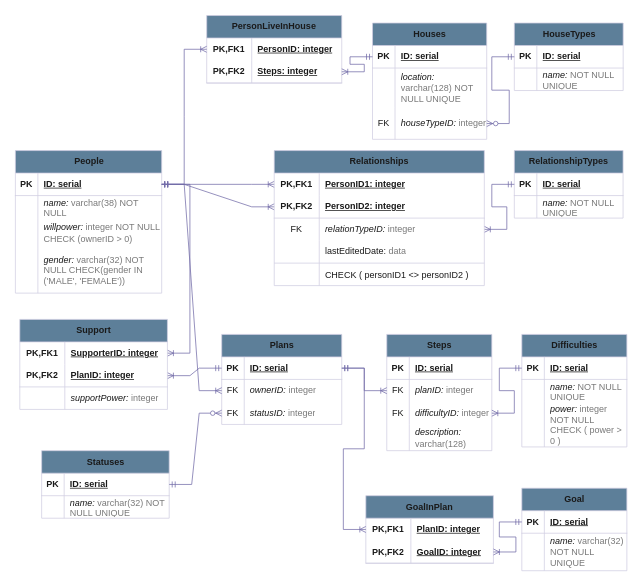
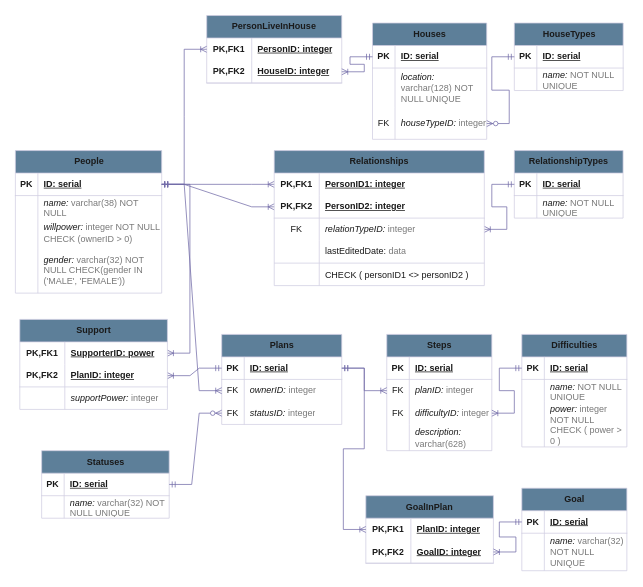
node "Steps: integer": label "Steps: integer" -> "HouseID: integer"
node "SupporterID: integer": label "SupporterID: integer" -> "SupporterID: power"
node "description: varchar(128)": label "description: varchar(128)" -> "description: varchar(628)"
